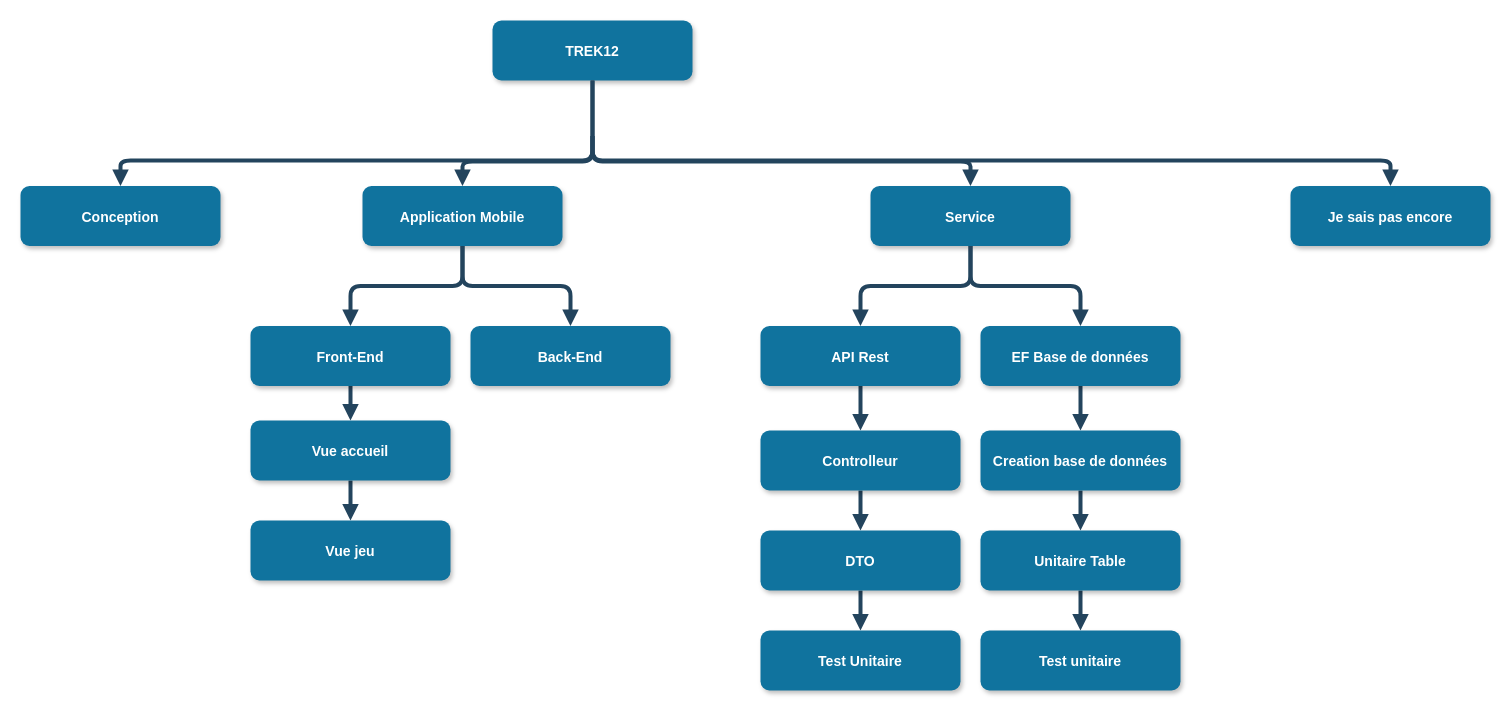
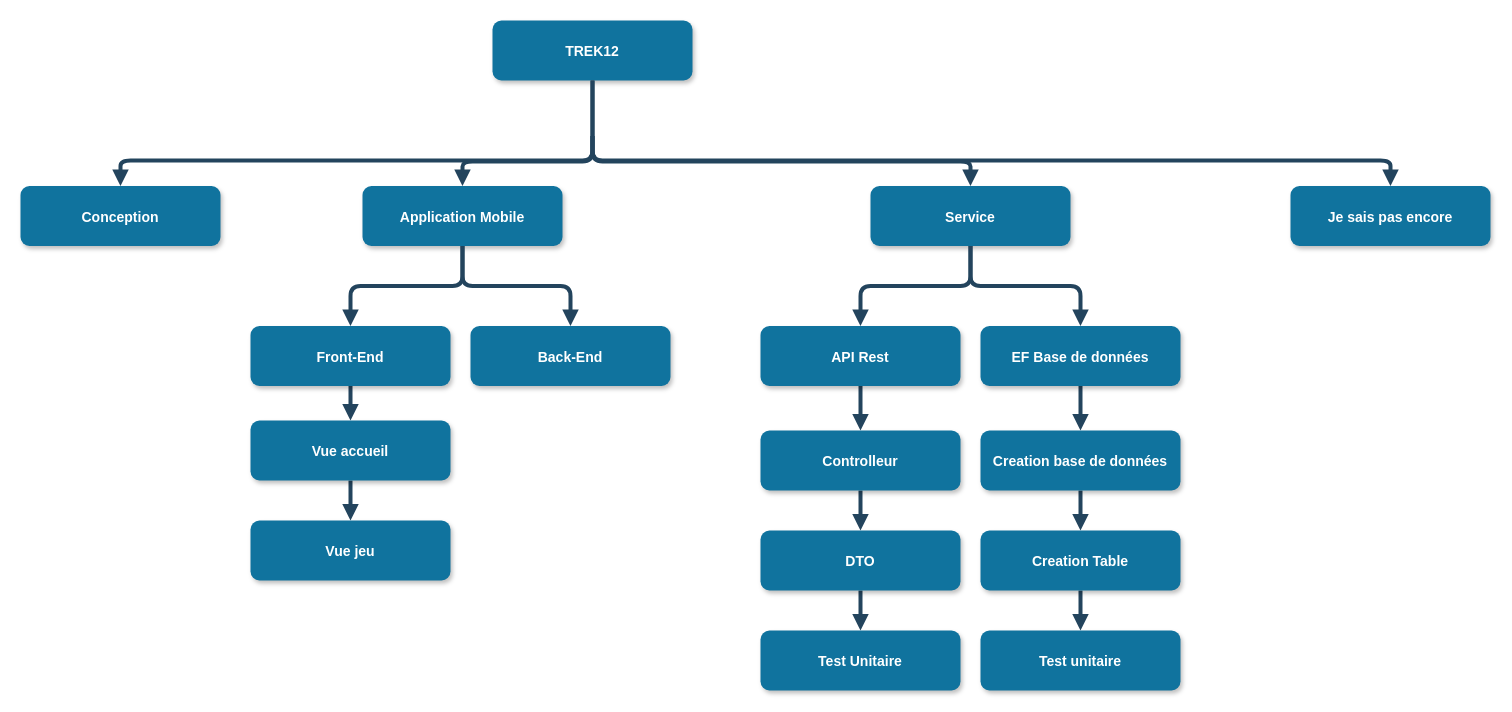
node "Unitaire Table": label "Unitaire Table" -> "Creation Table"
